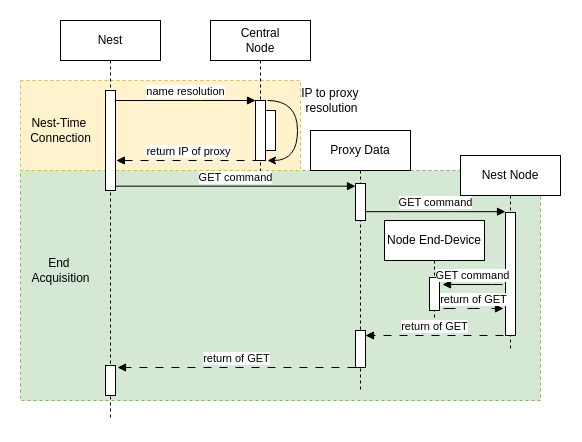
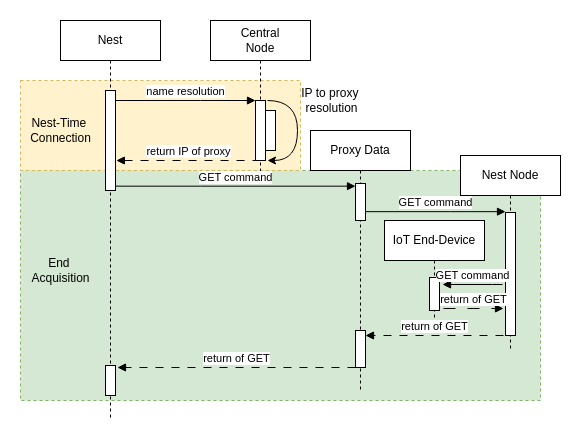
node "Node End-Device": label "Node End-Device" -> "IoT End-Device"
